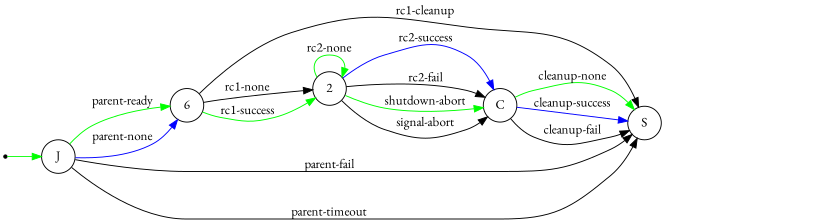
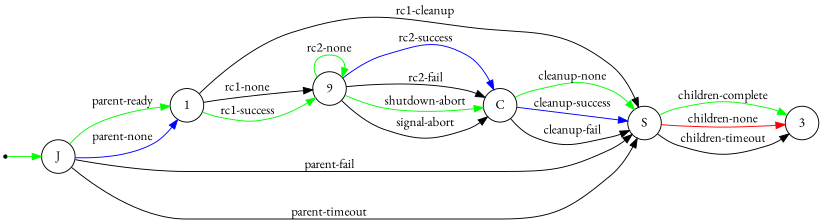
node "2": label "2" -> "9"
node "6": label "6" -> "1"
node "3": added
